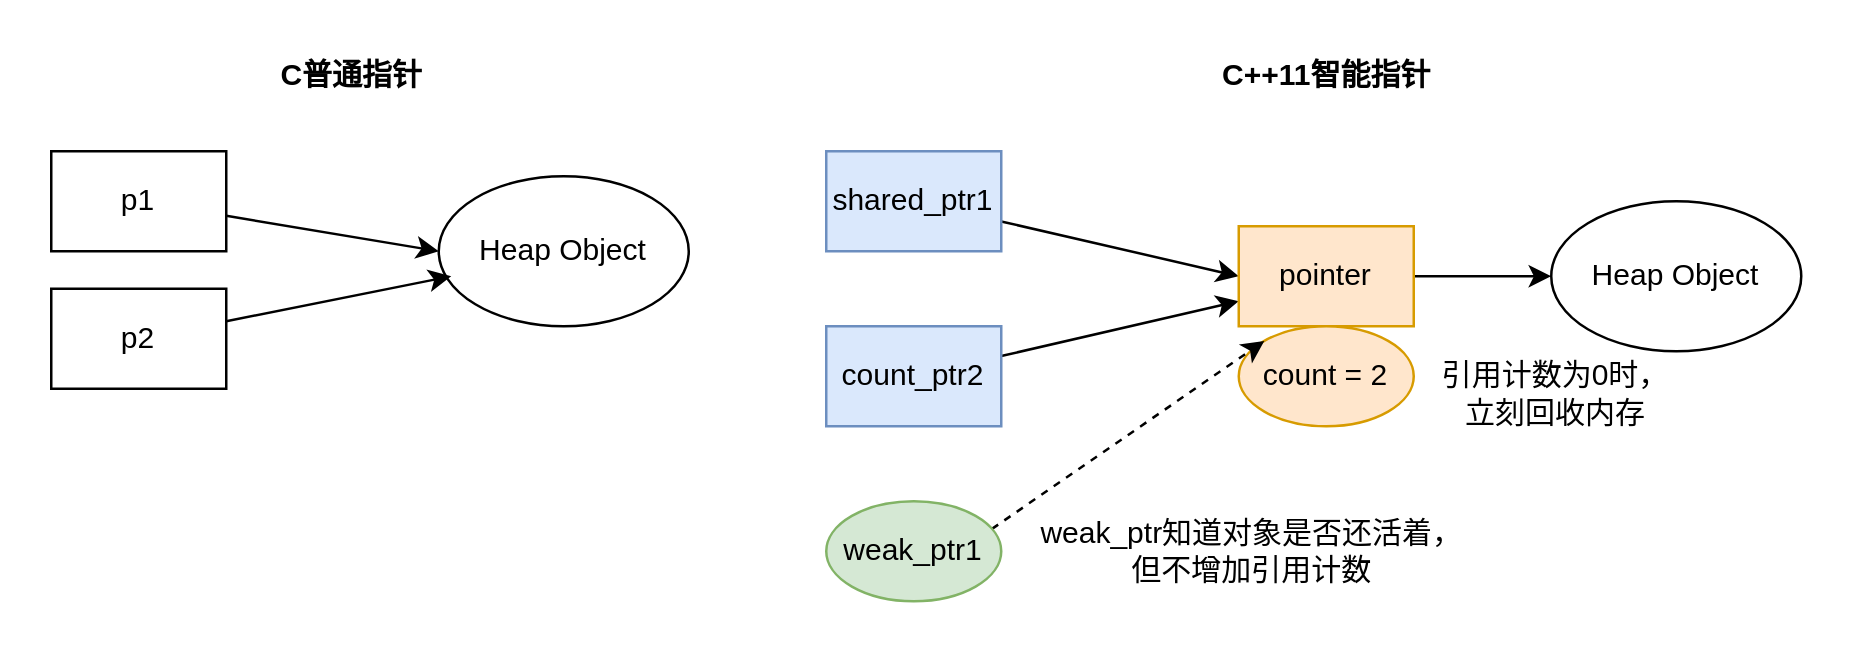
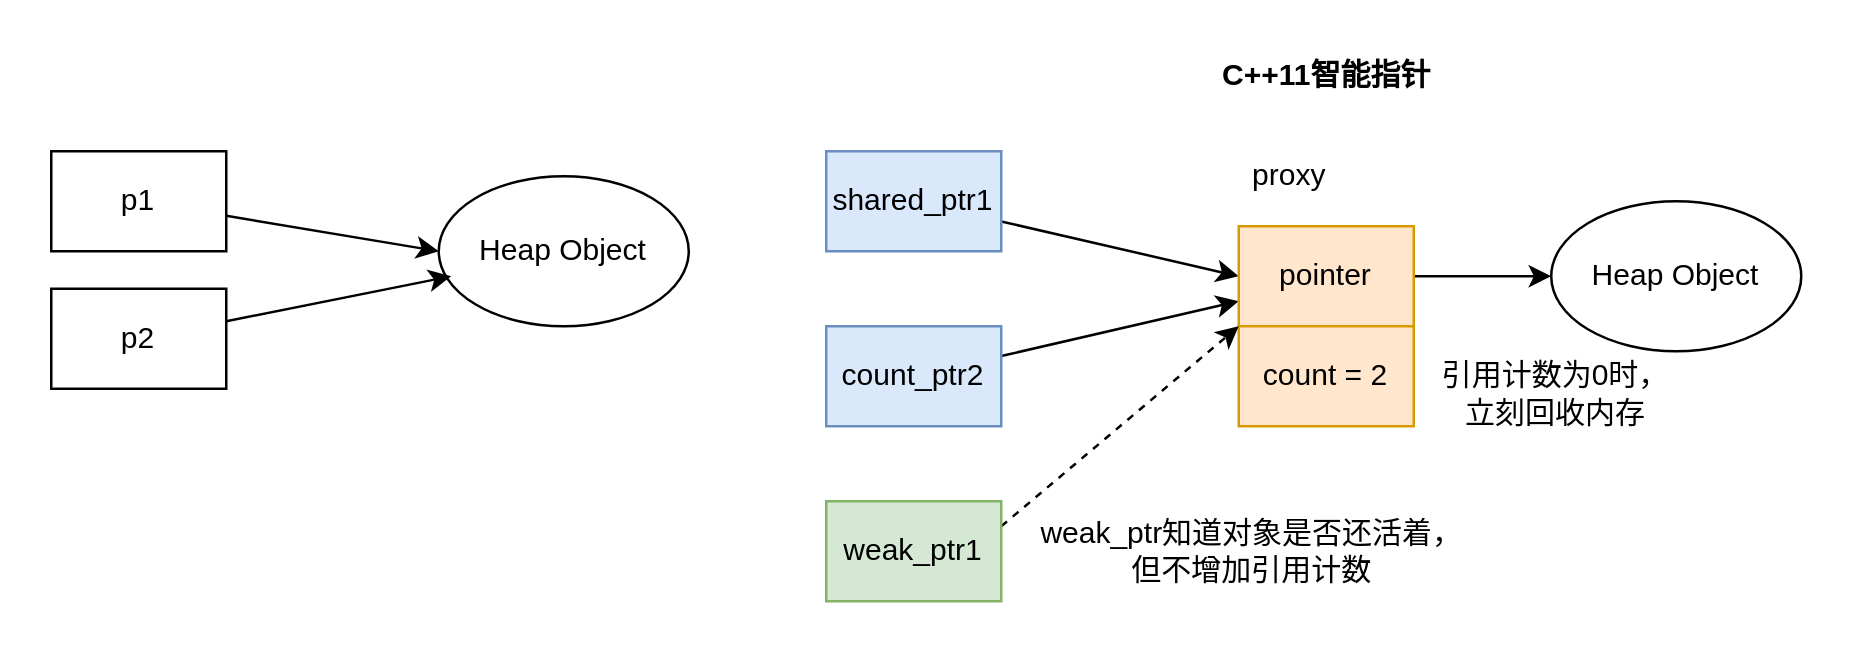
node "C普通指针": removed
node "proxy": added
node "count = 2": shape ellipse -> rectangle
node "weak_ptr1": shape ellipse -> rectangle
